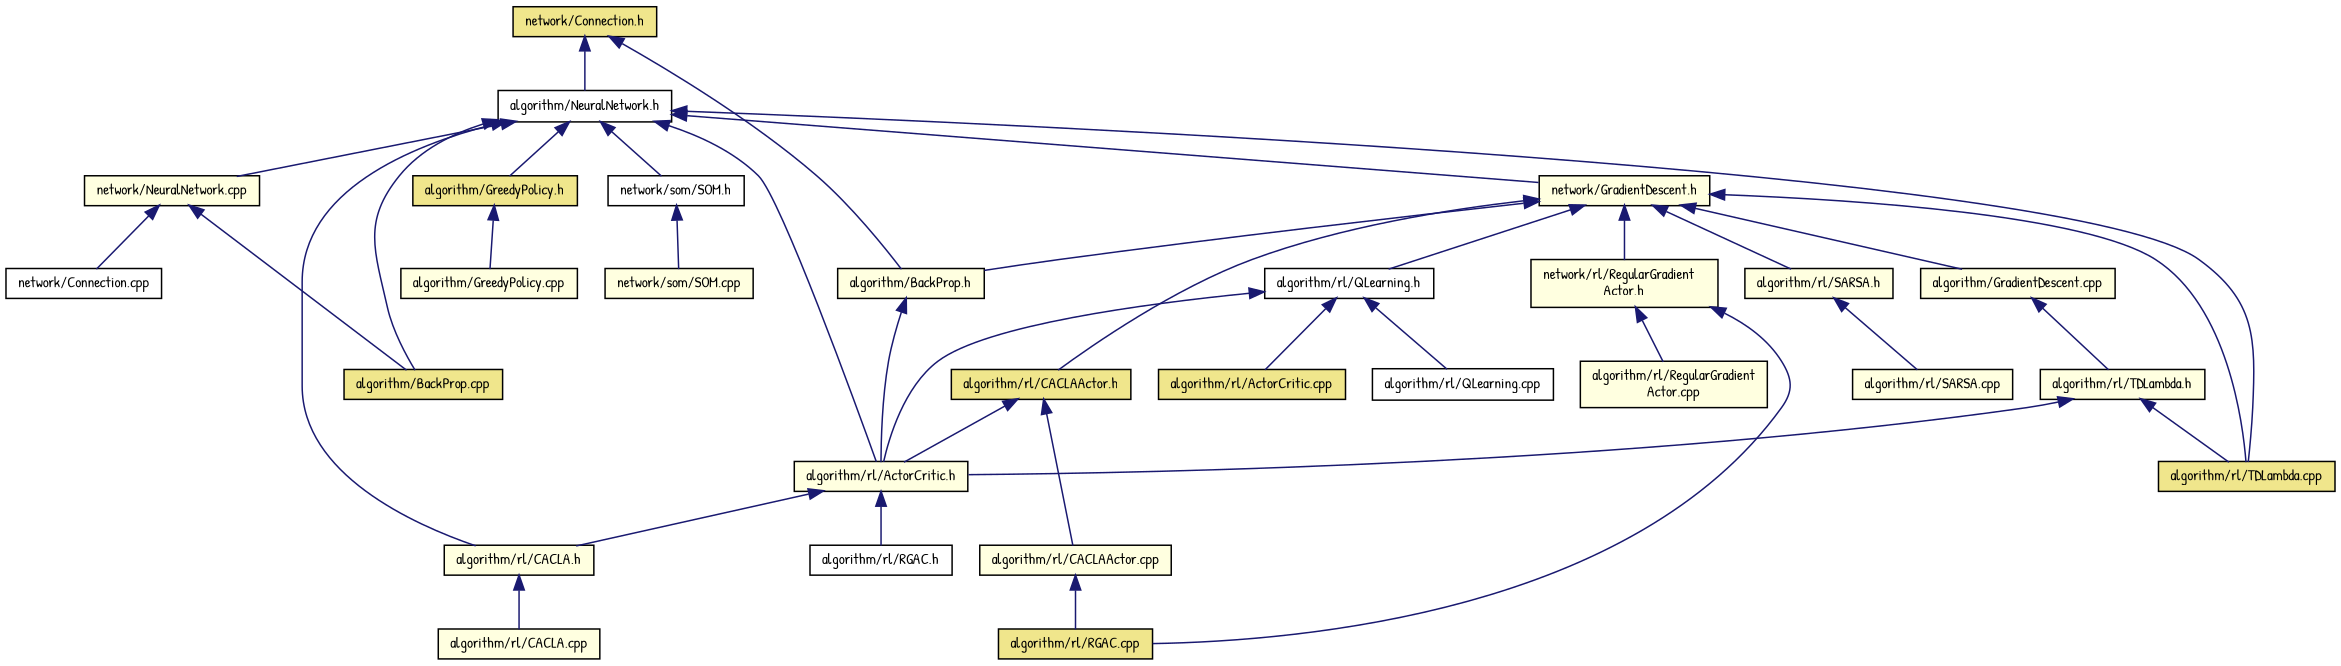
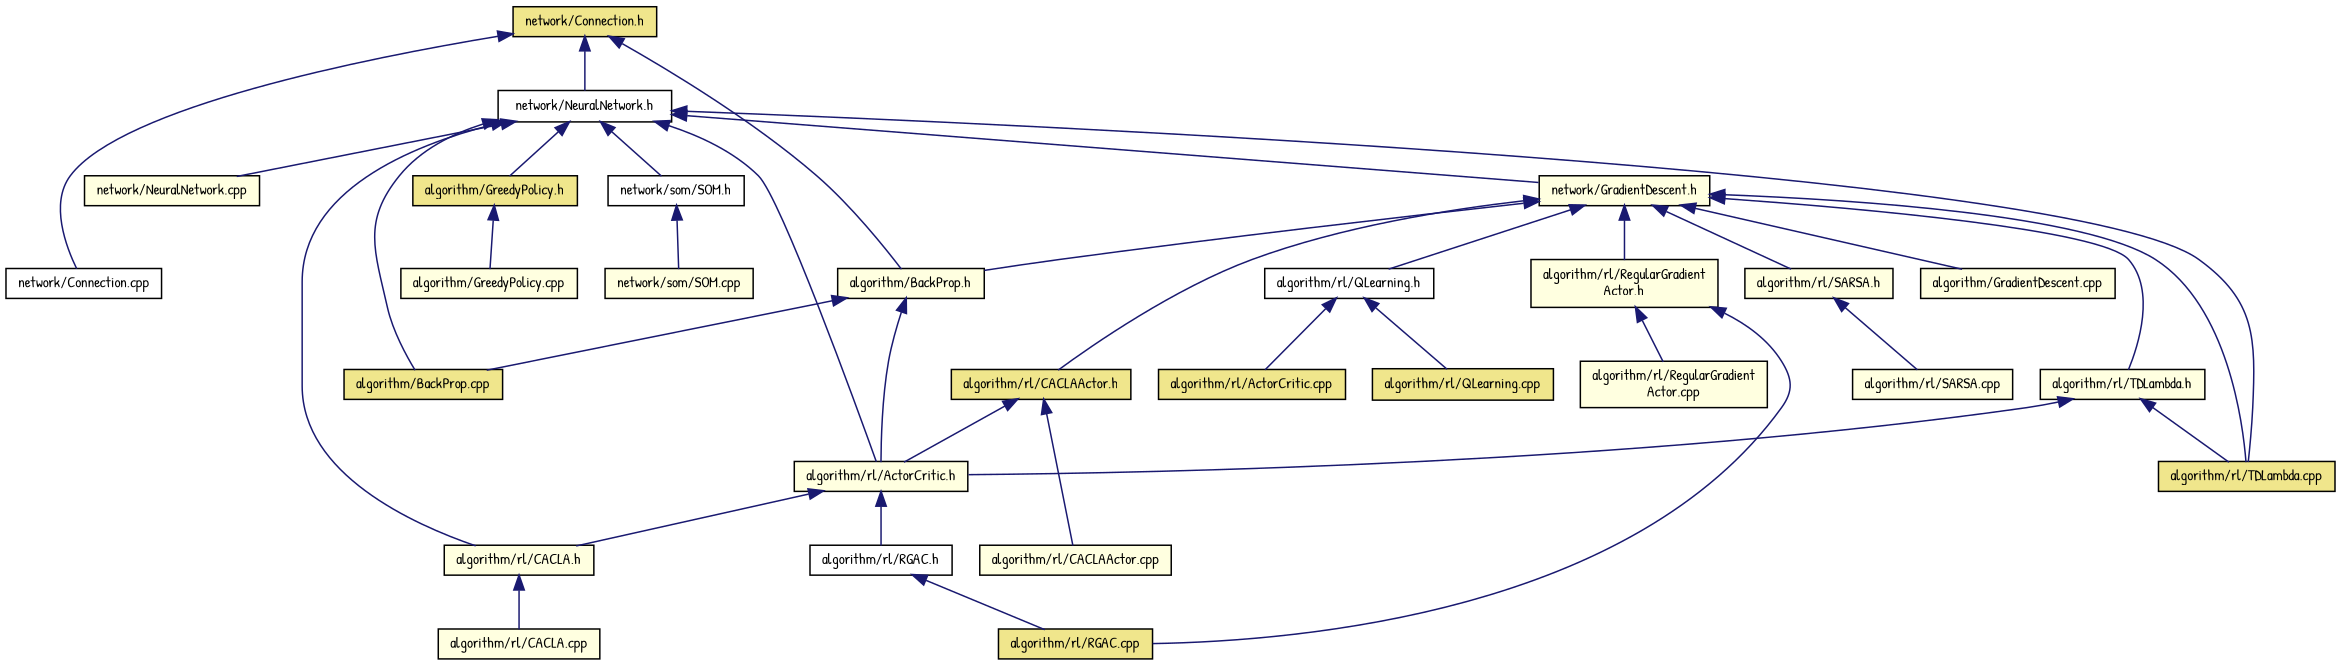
node "algorithm/NeuralNetwork.h": label "algorithm/NeuralNetwork.h" -> "network/NeuralNetwork.h"
edge "network/Connection.cpp" -> "network/NeuralNetwork.cpp": now "network/Connection.cpp" -> "network/Connection.h"
node "network/rl/RegularGradient Actor.h": label "network/rl/RegularGradient Actor.h" -> "algorithm/rl/RegularGradient Actor.h"
edge "algorithm/BackProp.cpp" -> "network/NeuralNetwork.cpp": now "algorithm/BackProp.cpp" -> "algorithm/BackProp.h"
edge "algorithm/rl/ActorCritic.h" -> "algorithm/rl/QLearning.h": removed
edge "algorithm/rl/TDLambda.h" -> "algorithm/GradientDescent.cpp": now "algorithm/rl/TDLambda.h" -> "network/GradientDescent.h"
node "algorithm/rl/QLearning.cpp": fillcolor white -> khaki
edge "algorithm/rl/RGAC.cpp" -> "algorithm/rl/CACLAActor.cpp": now "algorithm/rl/RGAC.cpp" -> "algorithm/rl/RGAC.h"
